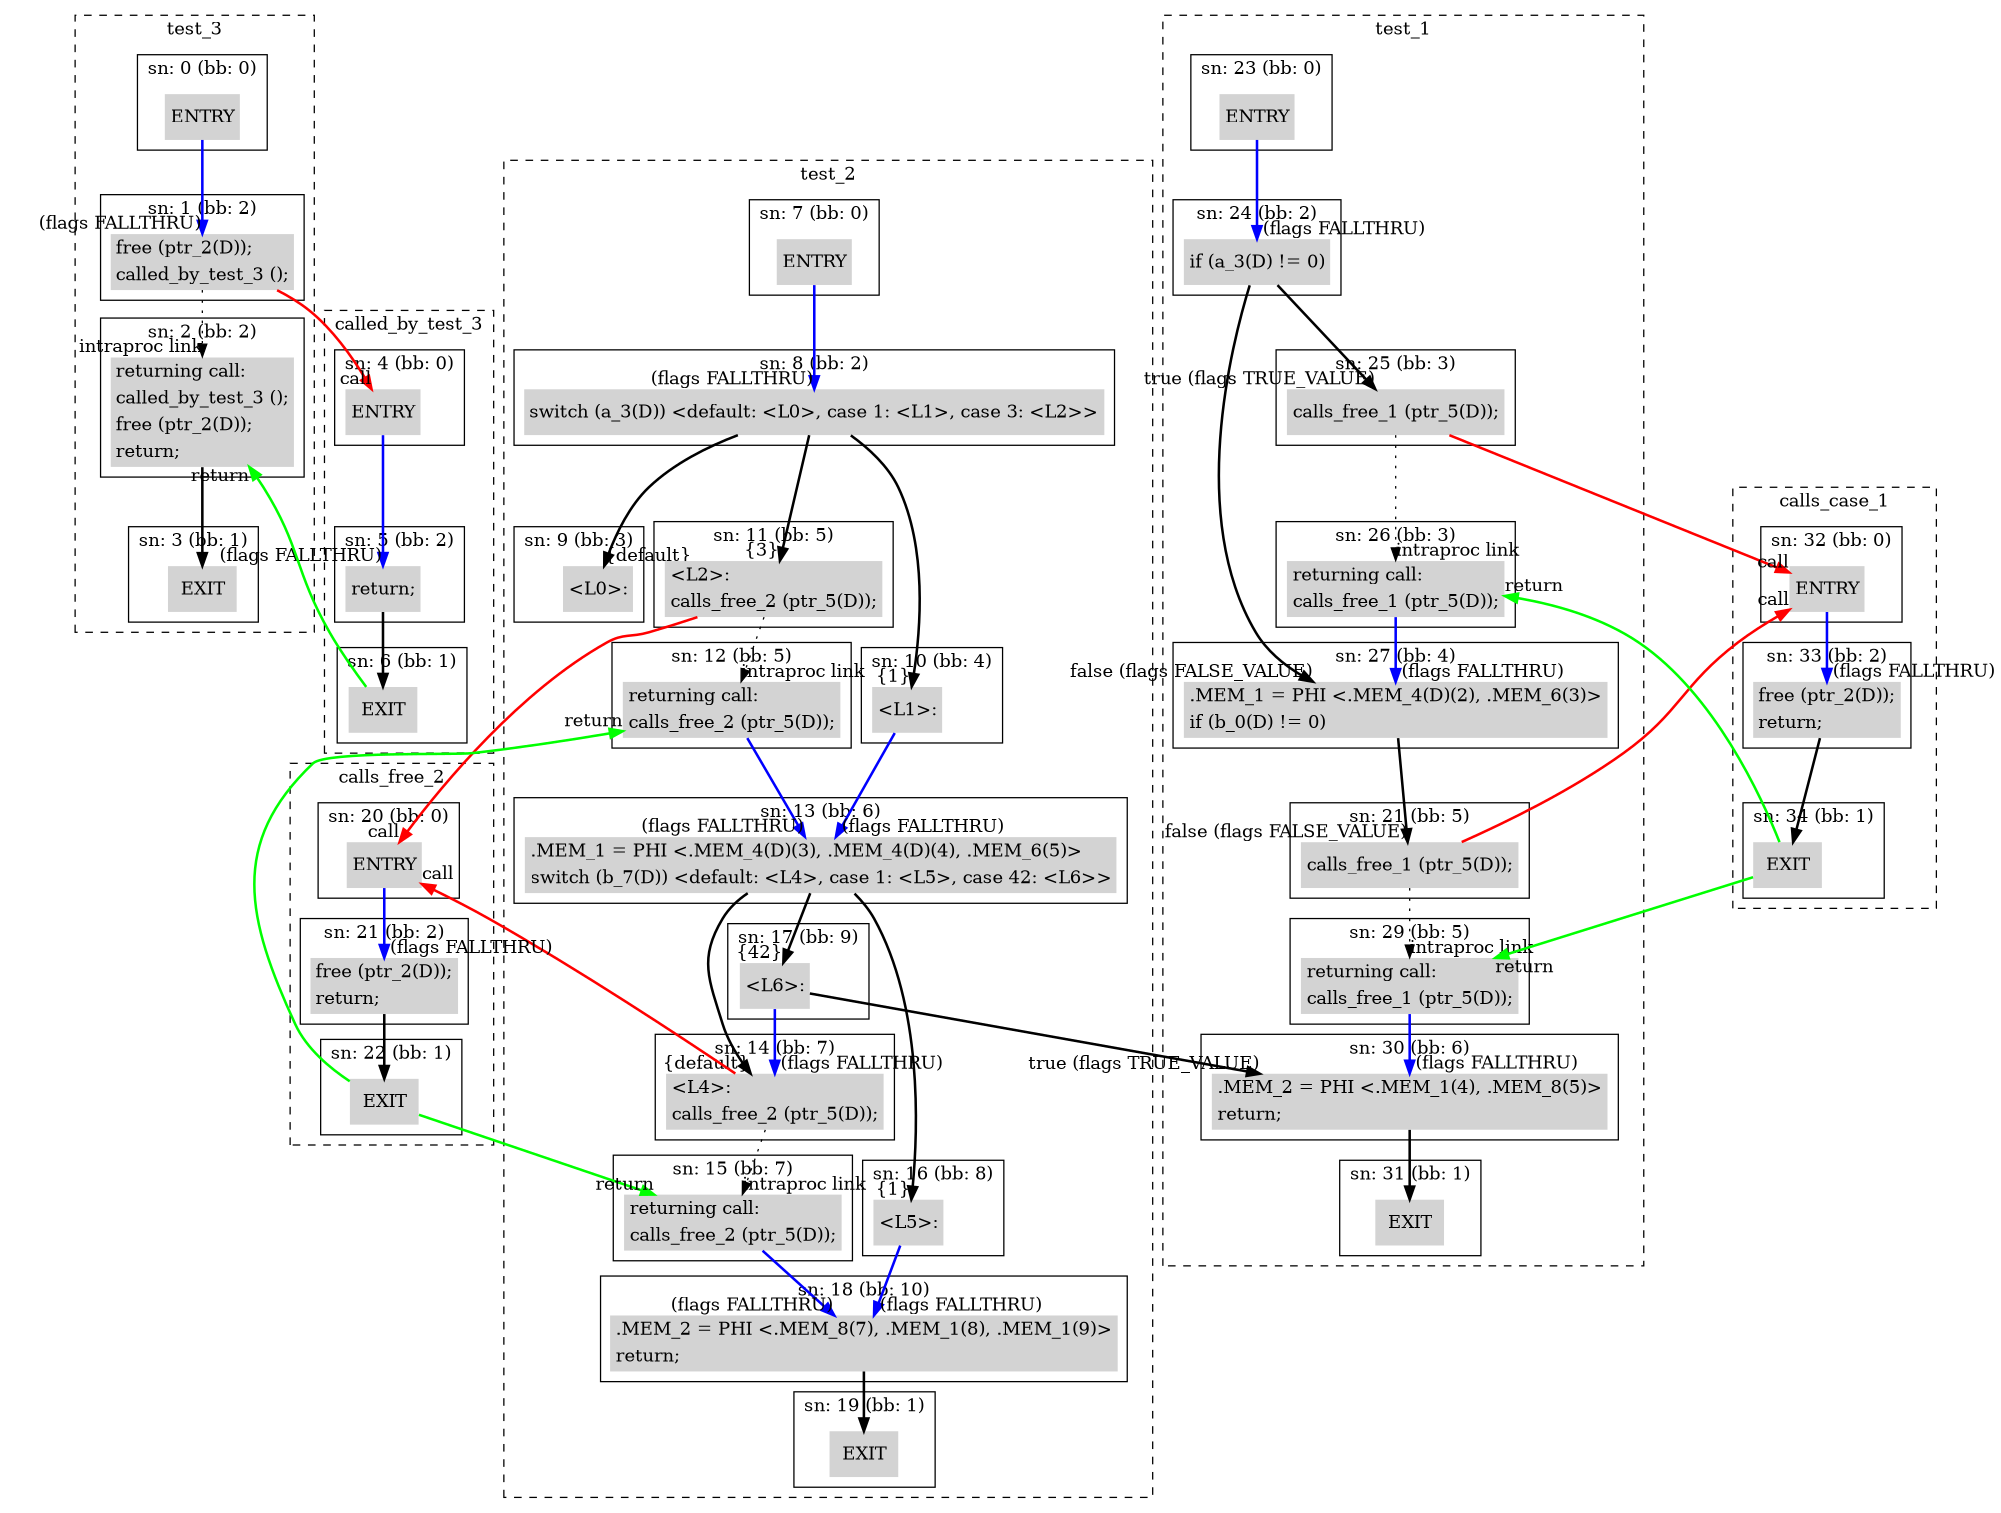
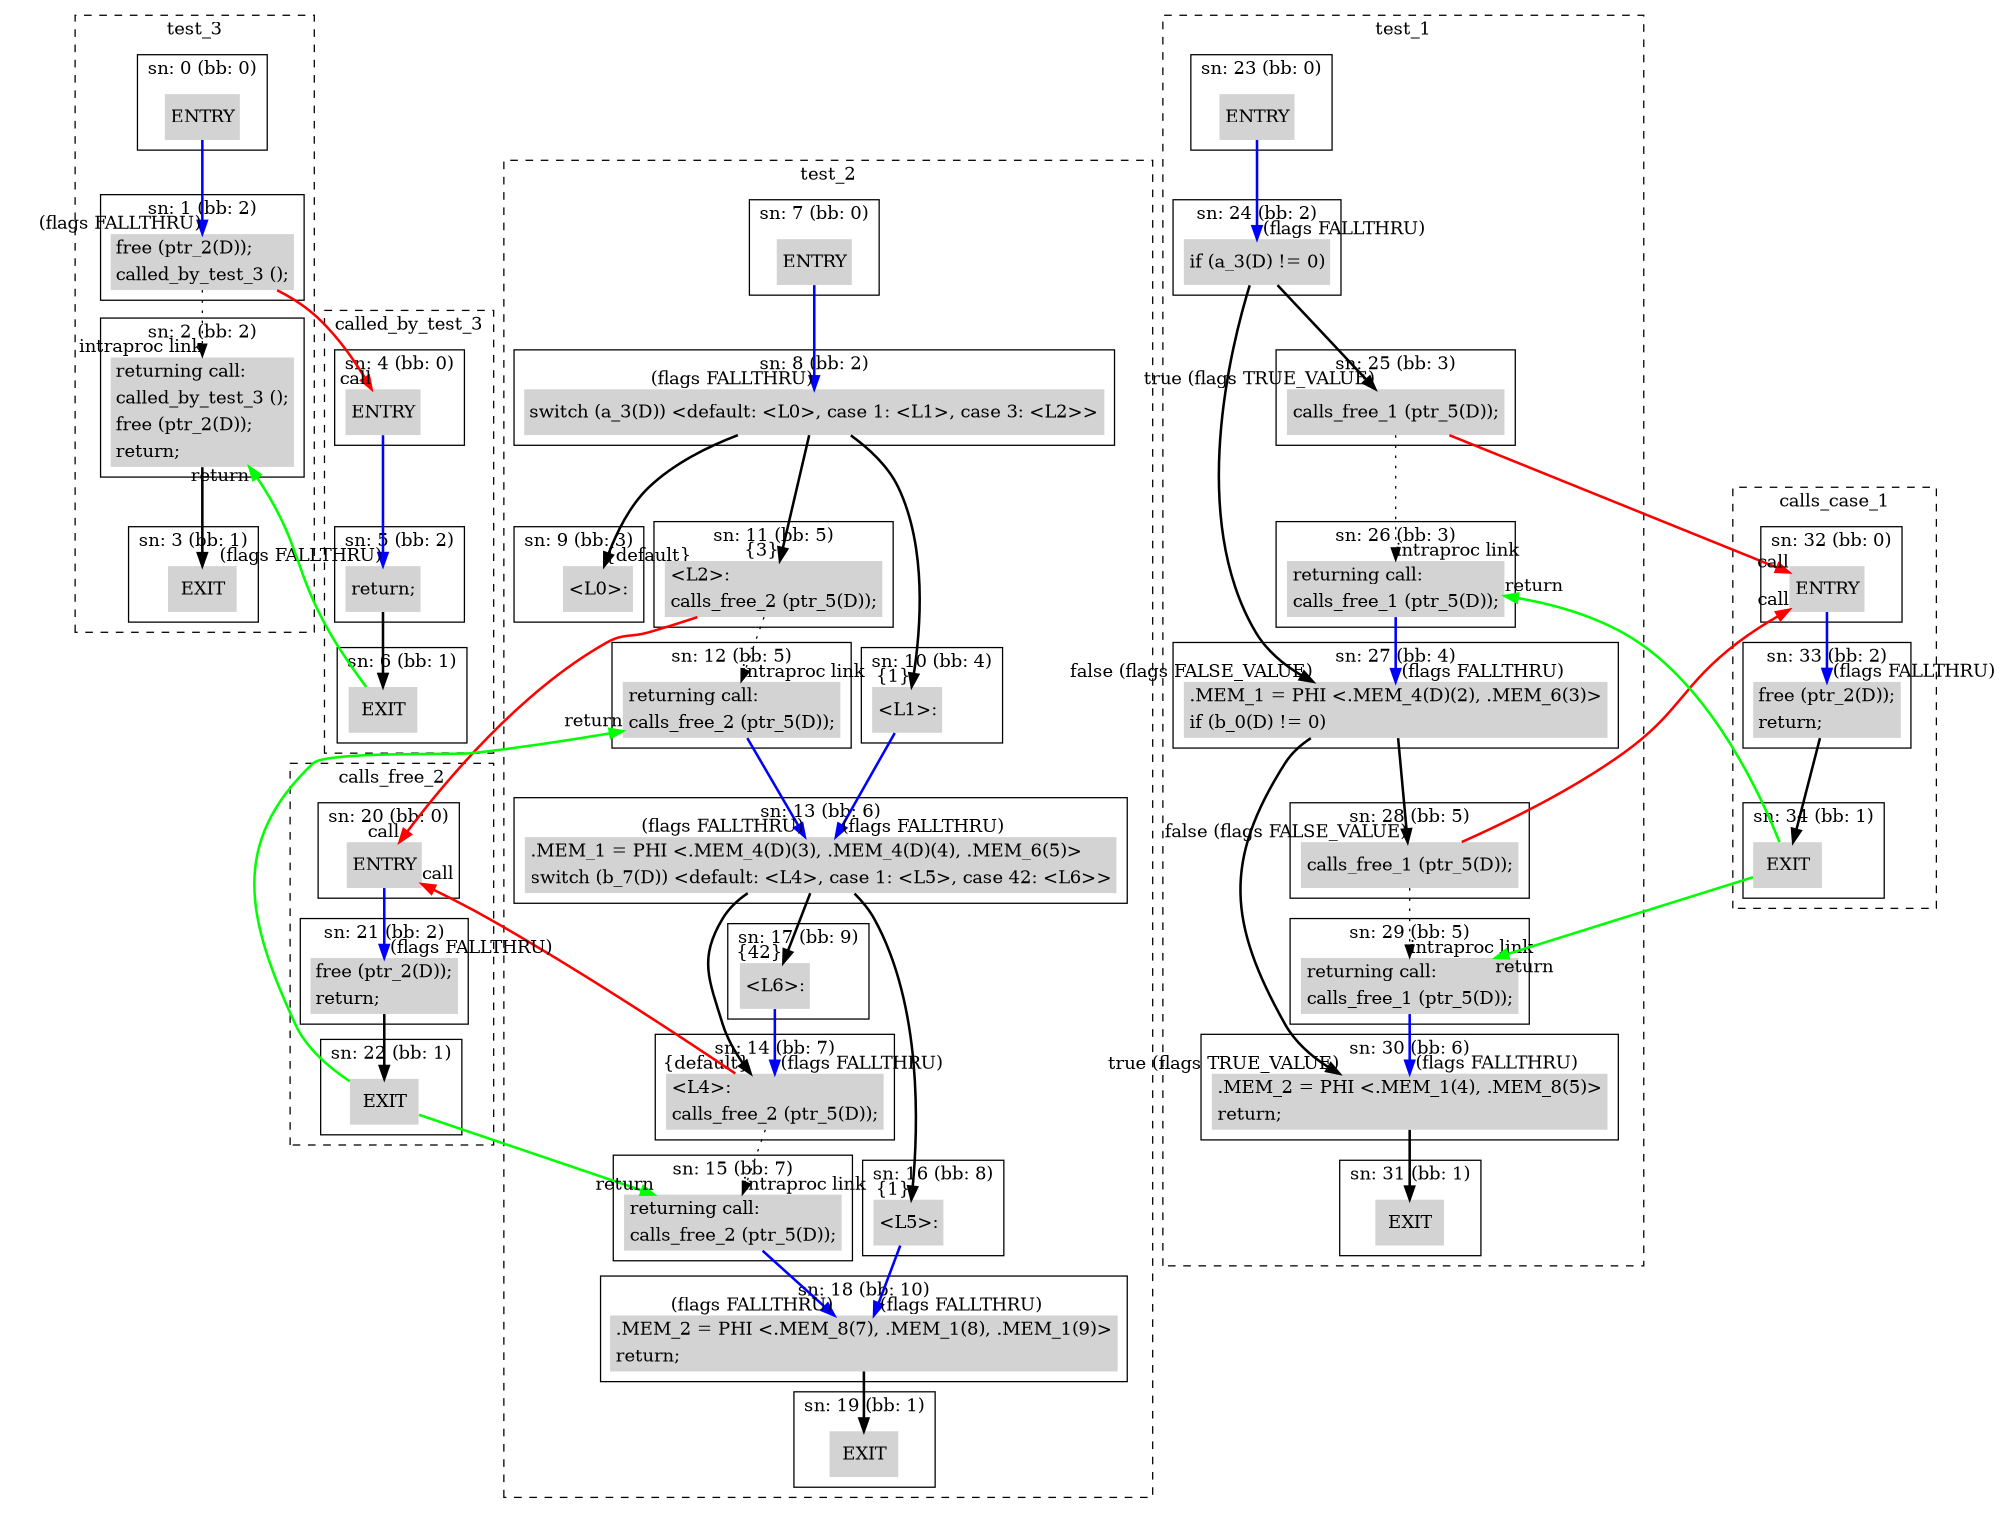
cluster "sn: 21 (bb: 5)": label "sn: 21 (bb: 5)" -> "sn: 28 (bb: 5)"
edge "<L6>:" -> ".MEM_2 = PHI <.MEM_1(4), .MEM_8(5)>": now ".MEM_1 = PHI <.MEM_4(D)(2), .MEM_6(3)>" -> ".MEM_2 = PHI <.MEM_1(4), .MEM_8(5)>"
